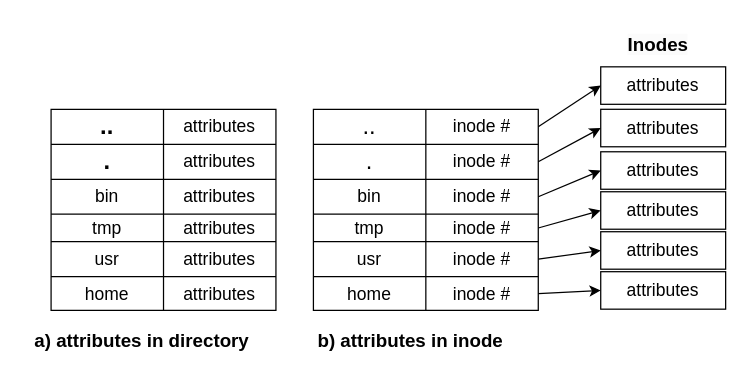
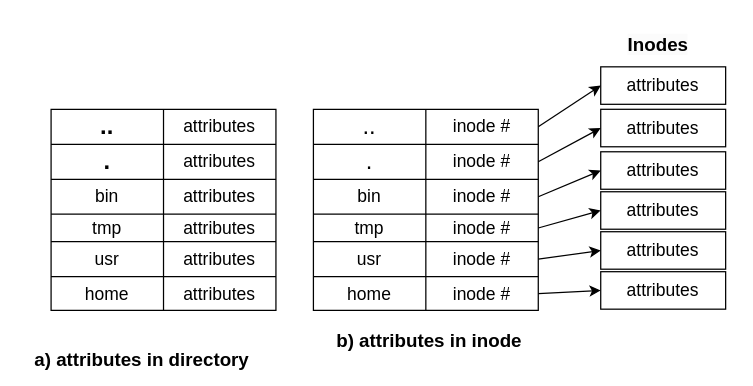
node "a) attributes in directory": moved (144, 341) -> (144, 359)
node "b) attributes in inode": moved (413, 341) -> (432, 341)
